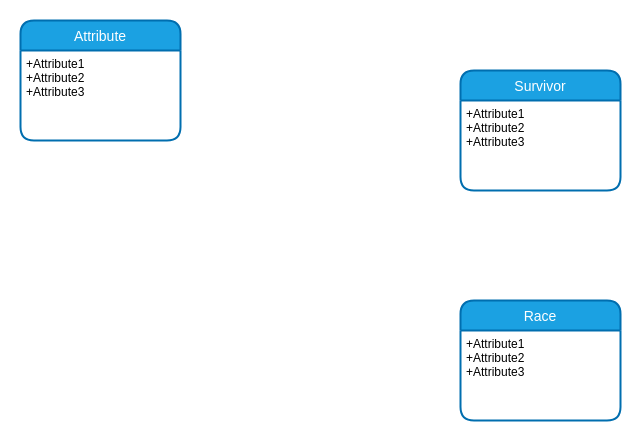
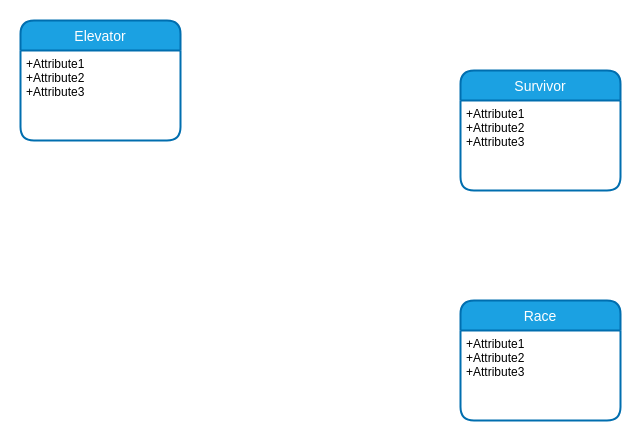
node "Attribute": label "Attribute" -> "Elevator"
